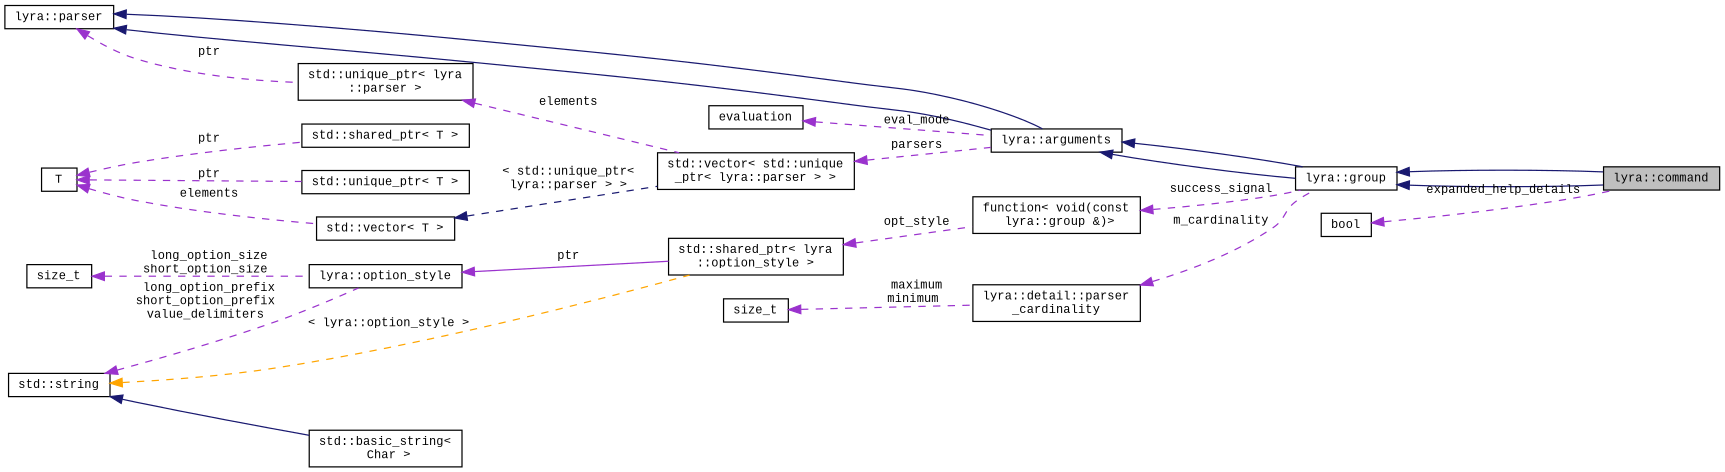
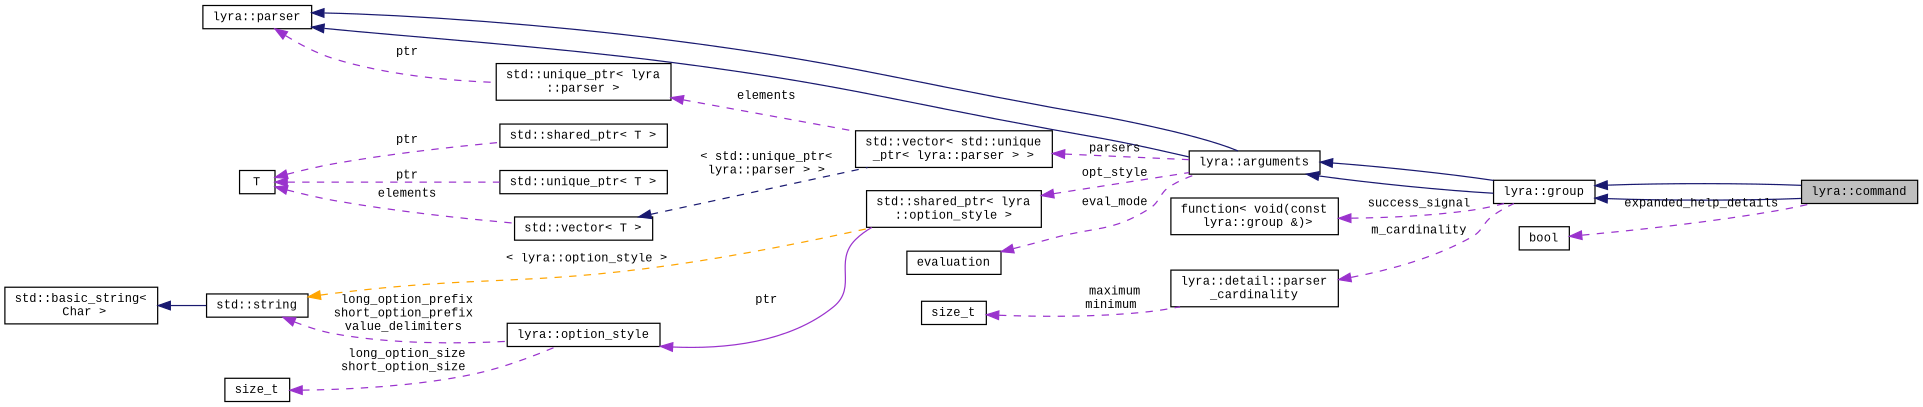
edge "function< void(const lyra::group &)>" -> "std::shared_ptr< lyra ::option_style >": now "lyra::arguments" -> "std::shared_ptr< lyra ::option_style >"
edge "std::basic_string< Char >" -> "std::string": reversed
